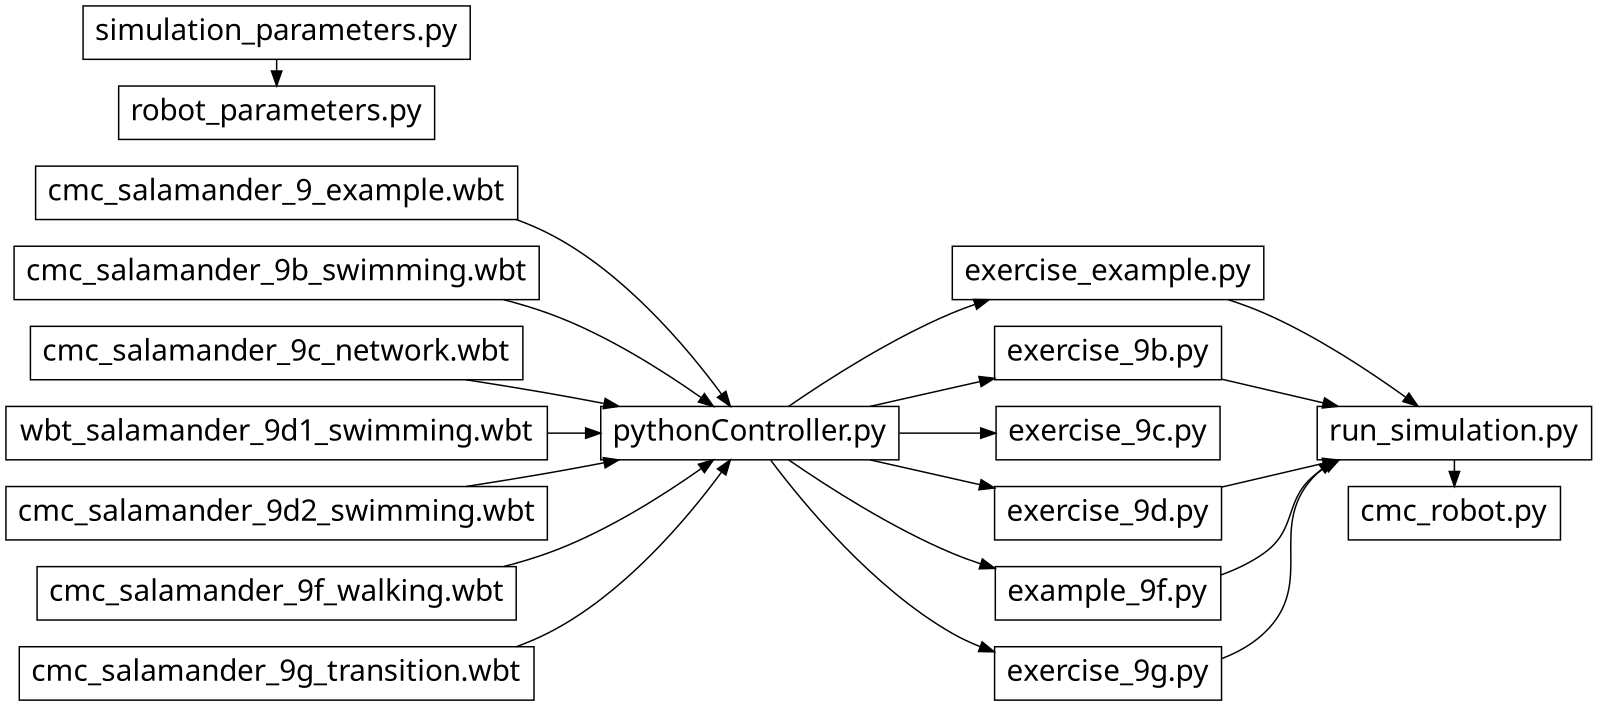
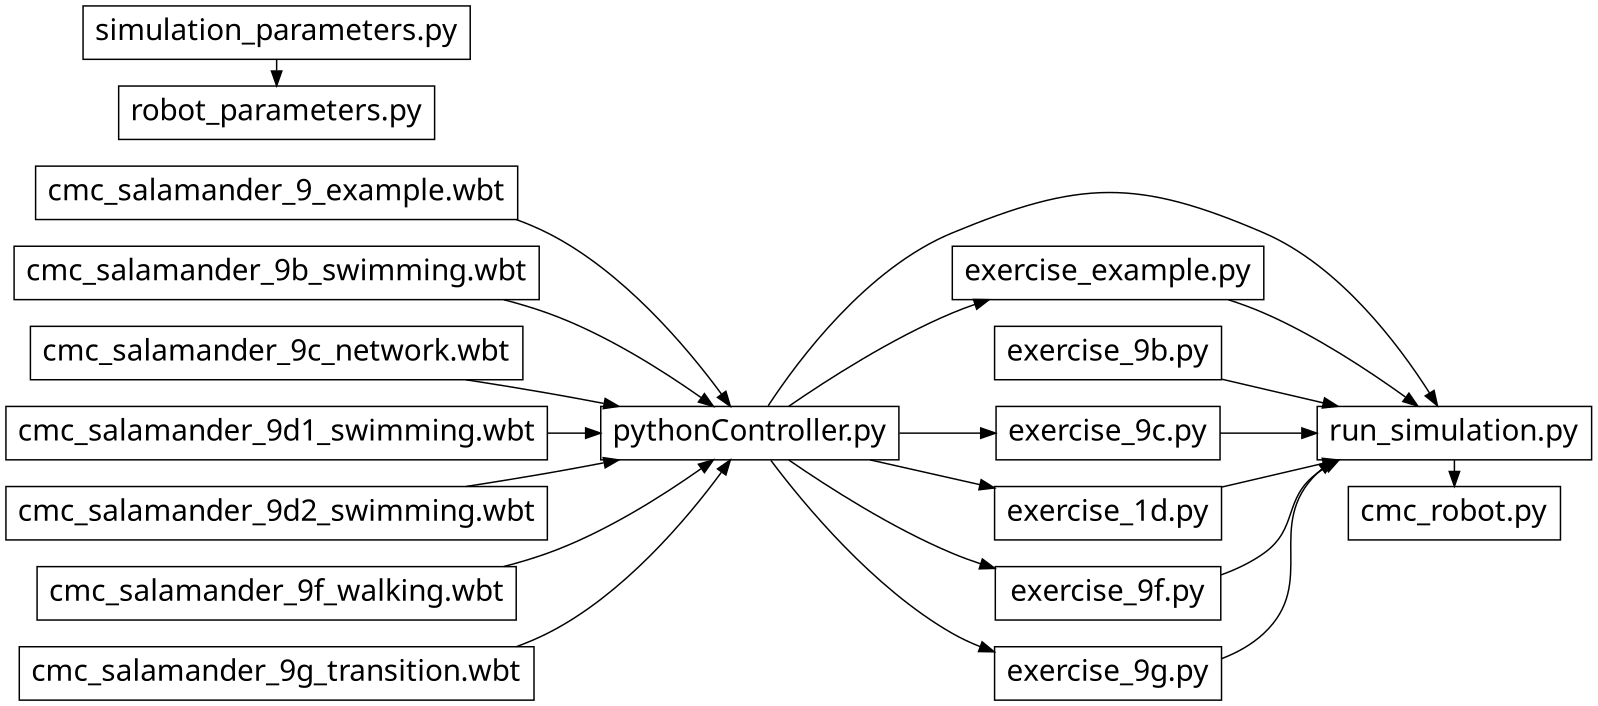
edge "pythonController.py" -> "exercise_9b.py": now "pythonController.py" -> "run_simulation.py"
node "wbt_salamander_9d1_swimming.wbt": label "wbt_salamander_9d1_swimming.wbt" -> "cmc_salamander_9d1_swimming.wbt"
edge "exercise_9c.py" -> "run_simulation.py": added
node "exercise_9d.py": label "exercise_9d.py" -> "exercise_1d.py"
node "example_9f.py": label "example_9f.py" -> "exercise_9f.py"
